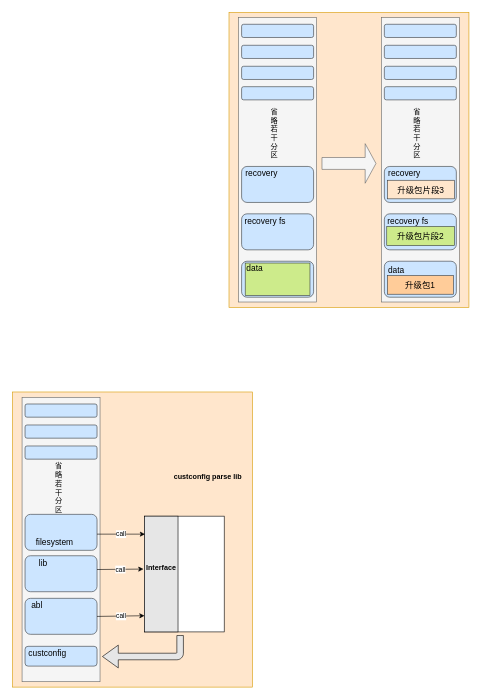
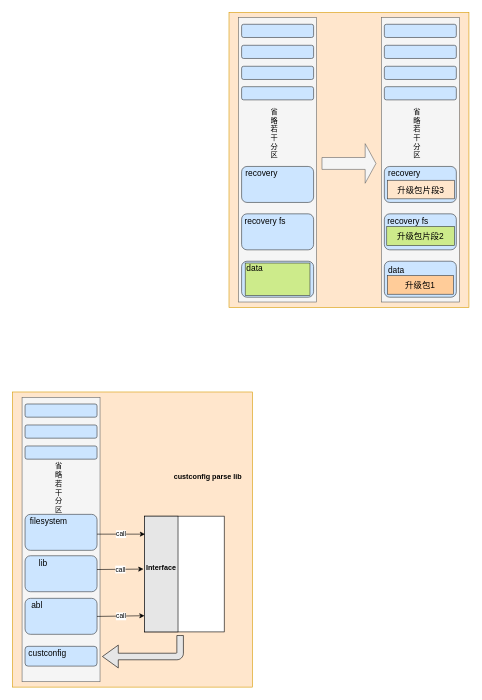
node "filesystem": moved (55, 542) -> (49, 521)
